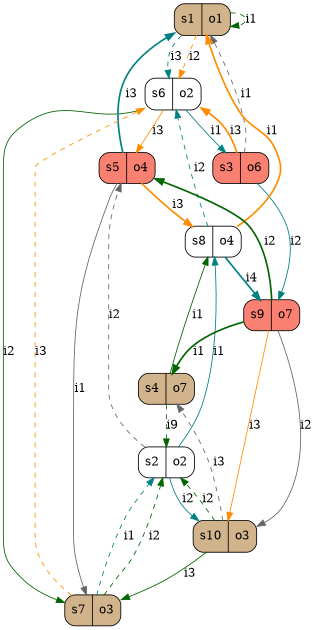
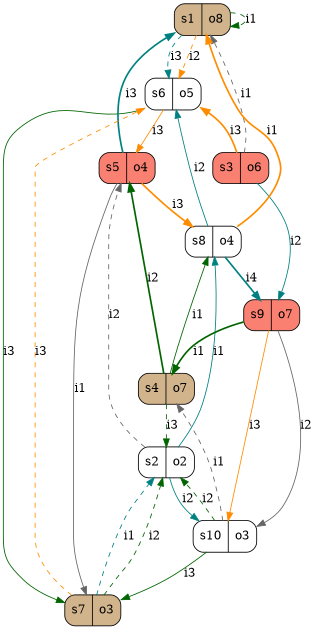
node "s1": text "o1" -> "o8"
node "s6": text "o2" -> "o5"
edge "s6" -> "s3": removed, label "i1"
edge "s8" -> "s6": style dashed -> solid
edge "s9" -> "s5": now "s4" -> "s5"
edge "s6" -> "s7": label "i2" -> "i3"
edge "s4" -> "s2": label "i9" -> "i3"
edge "s10" -> "s4": label "i3" -> "i1"
node "s10": fillcolor tan -> white
